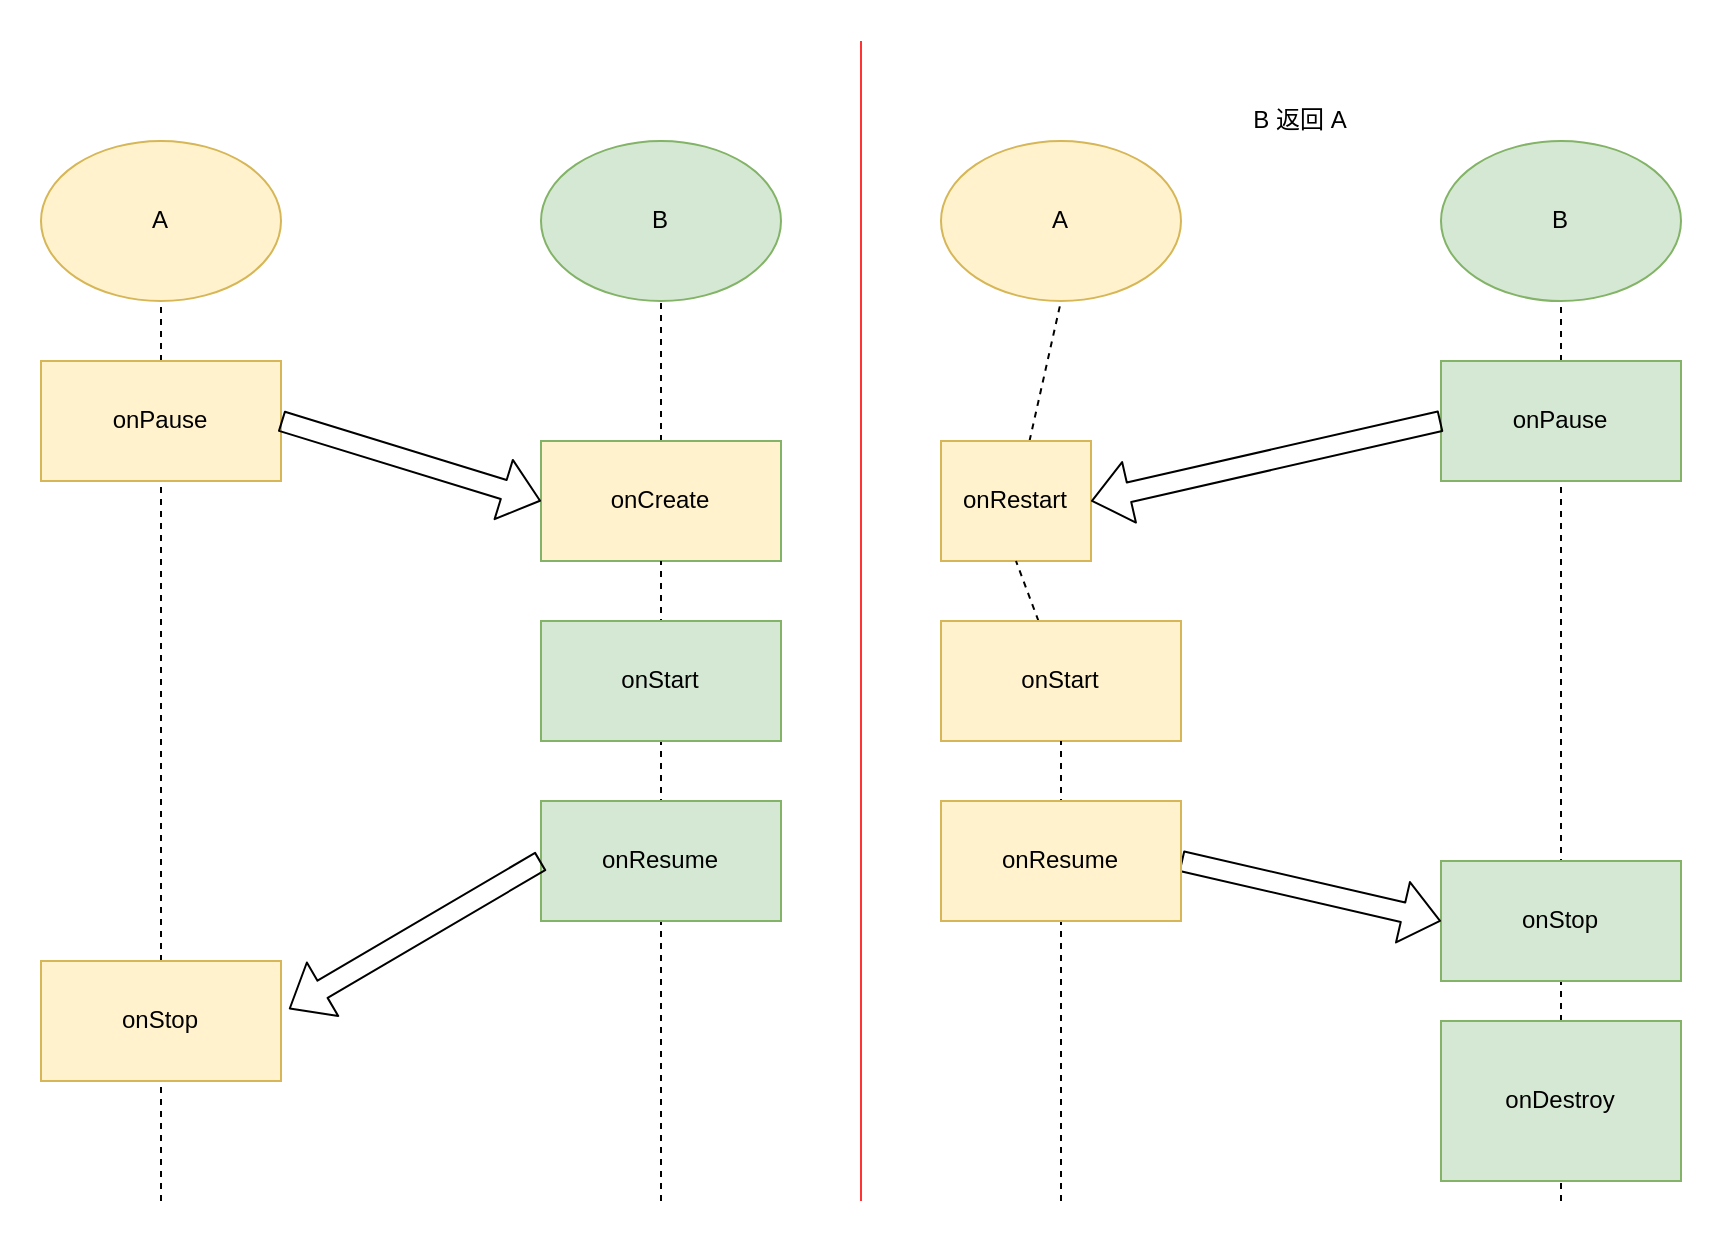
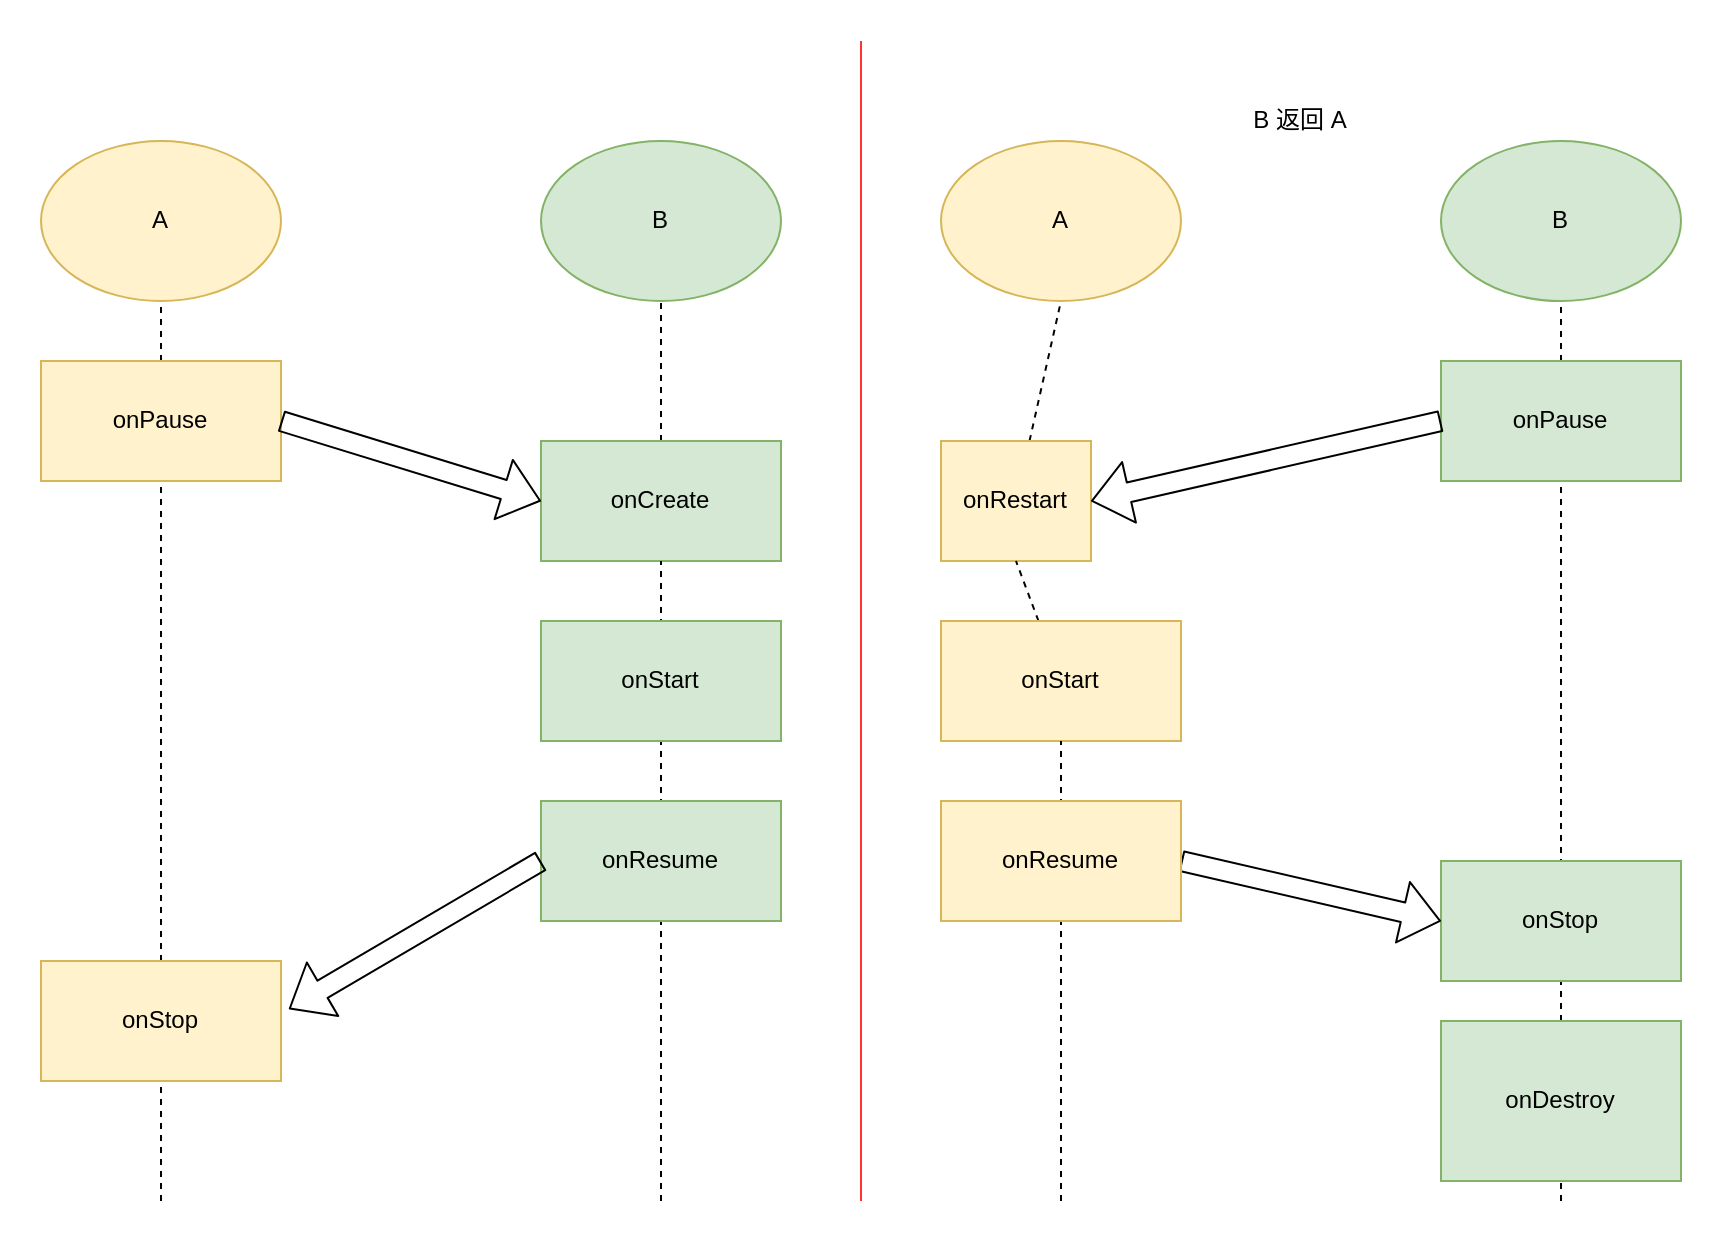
node "onCreate": fillcolor #fff2cc -> #d5e8d4
